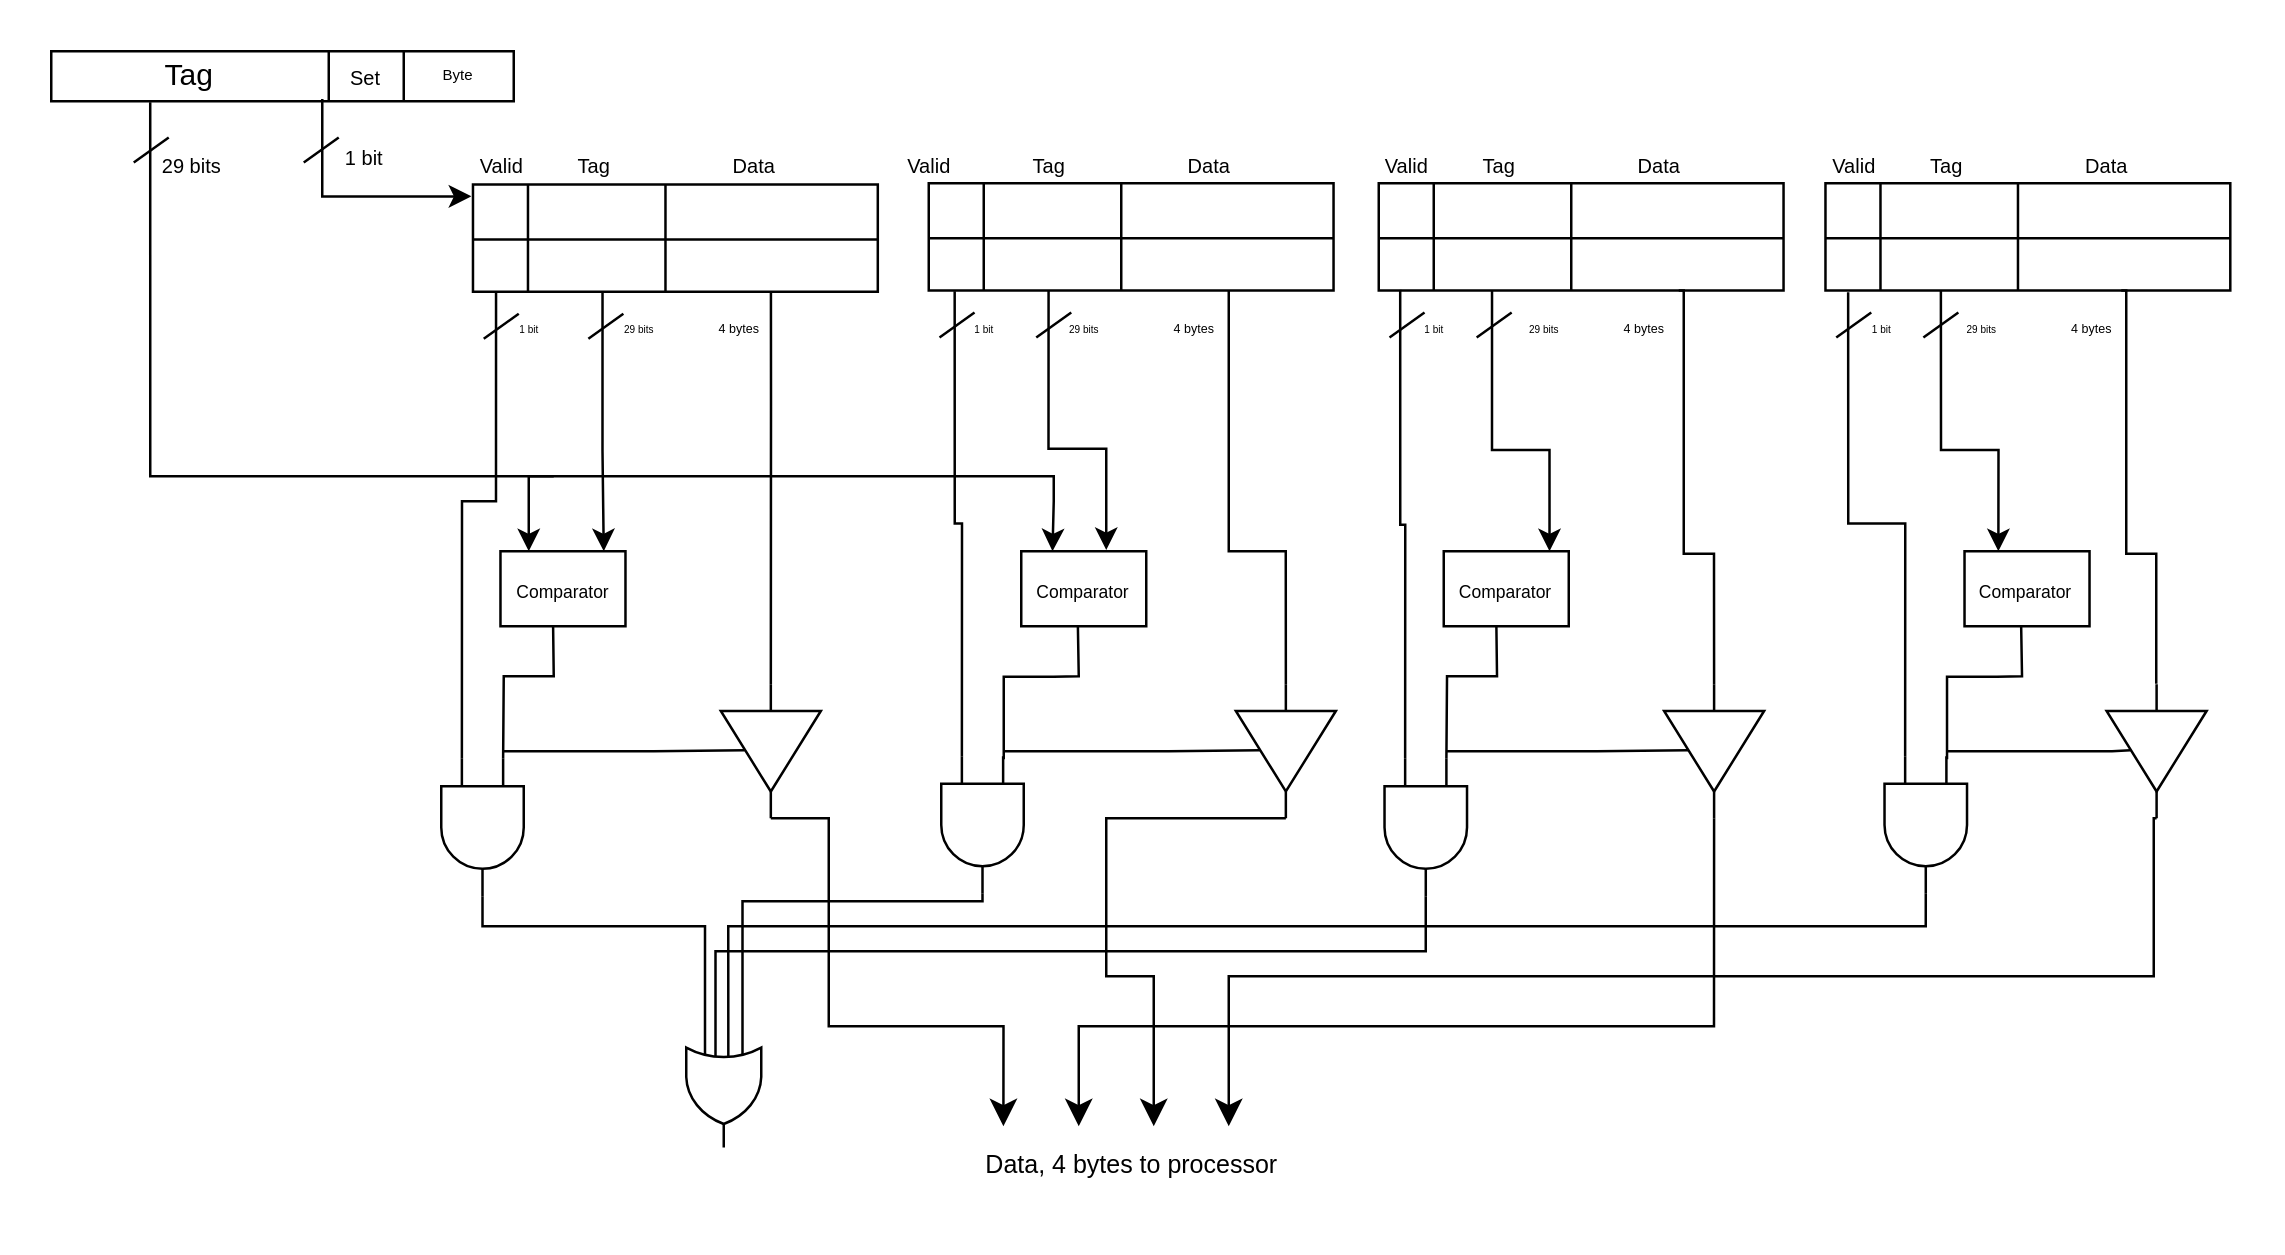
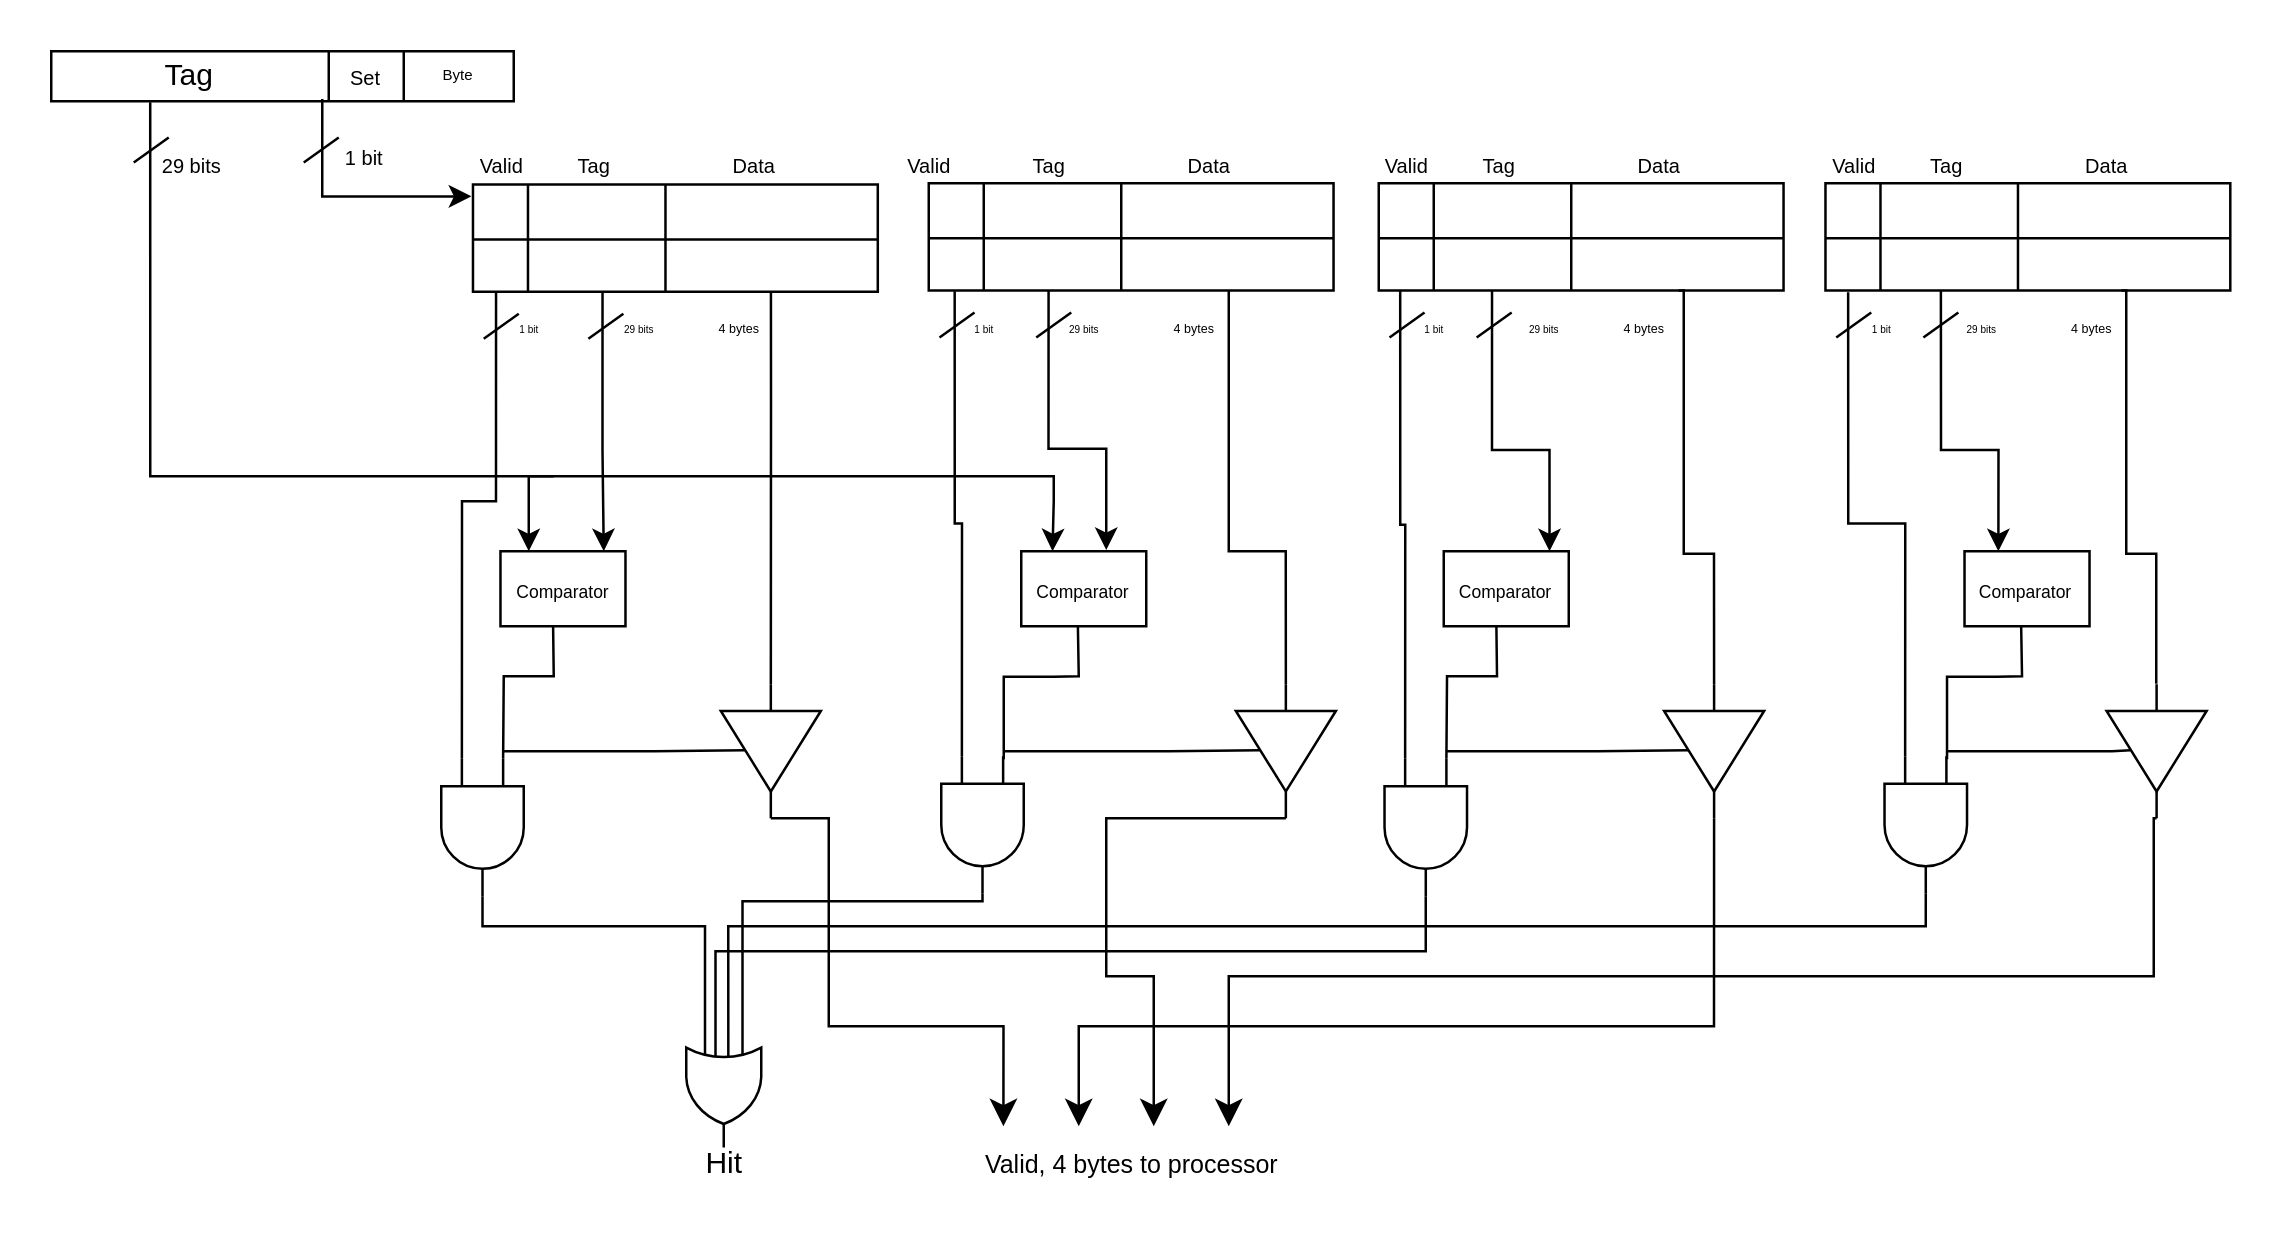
node "Hit": added
node "Data, 4 bytes to processor": label "Data, 4 bytes to processor" -> "Valid, 4 bytes to processor"
